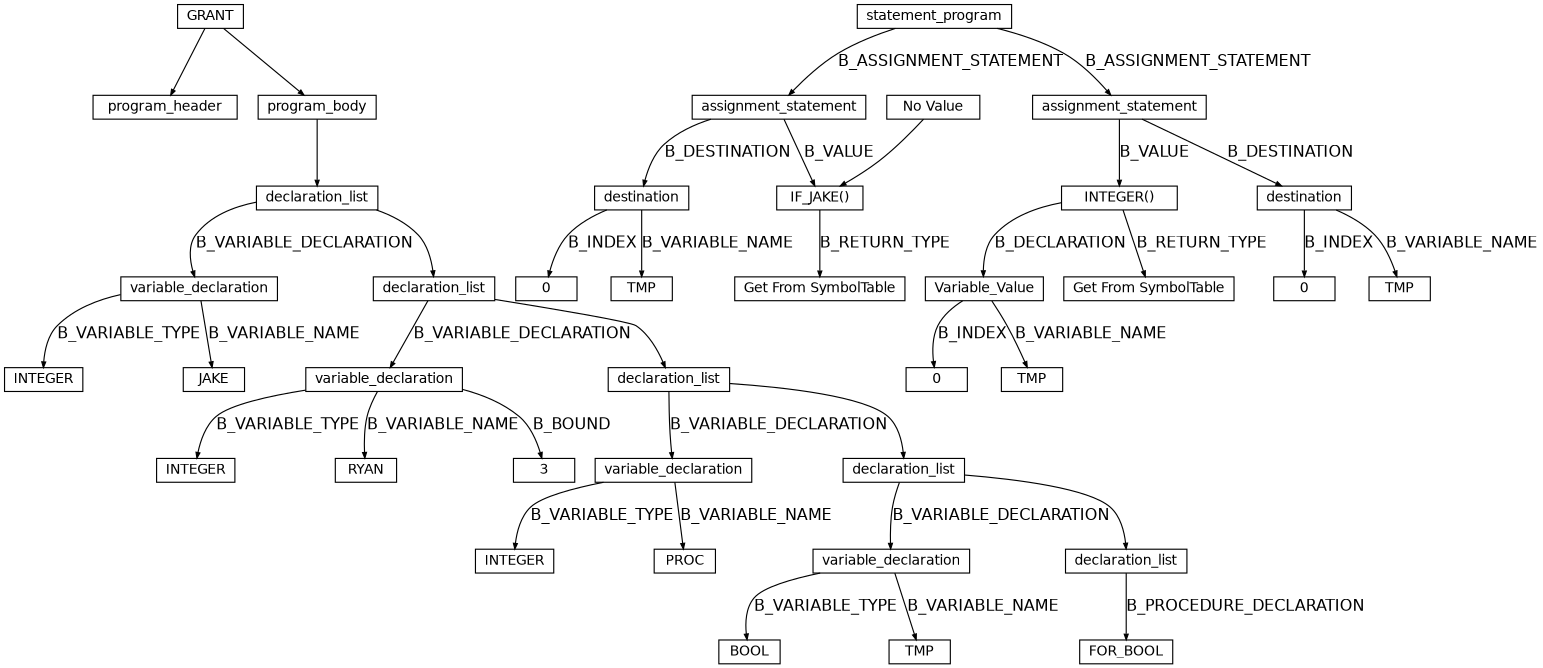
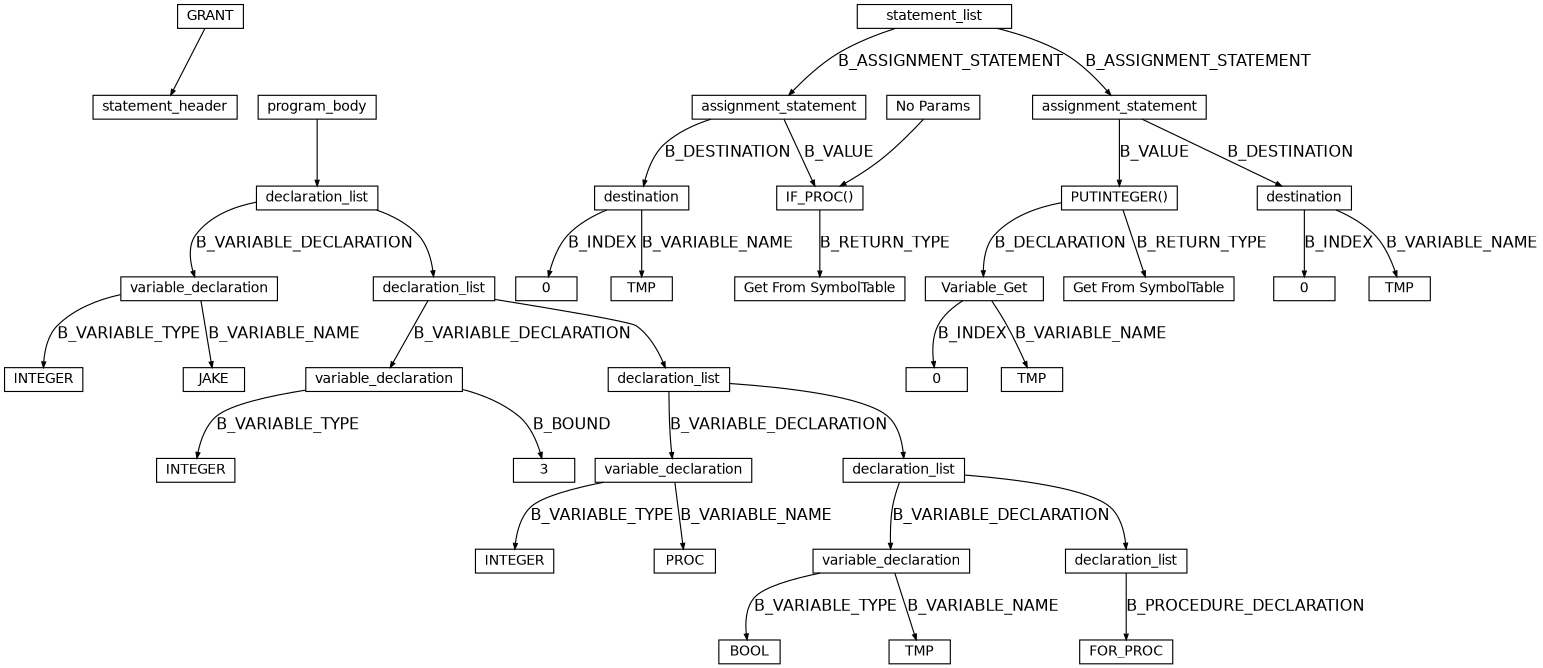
node "statement_program": label "statement_program" -> "statement_list"
edge "GRANT" -> "program_body": removed
node "program_header": label "program_header" -> "statement_header"
node "No Value": label "No Value" -> "No Params"
node "IF_JAKE()": label "IF_JAKE()" -> "IF_PROC()"
node "INTEGER()": label "INTEGER()" -> "PUTINTEGER()"
node "Variable_Value": label "Variable_Value" -> "Variable_Get"
node "RYAN": removed
node "FOR_BOOL": label "FOR_BOOL" -> "FOR_PROC"
